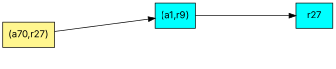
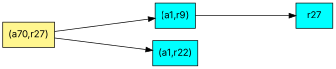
node "(a1,r22)": added
